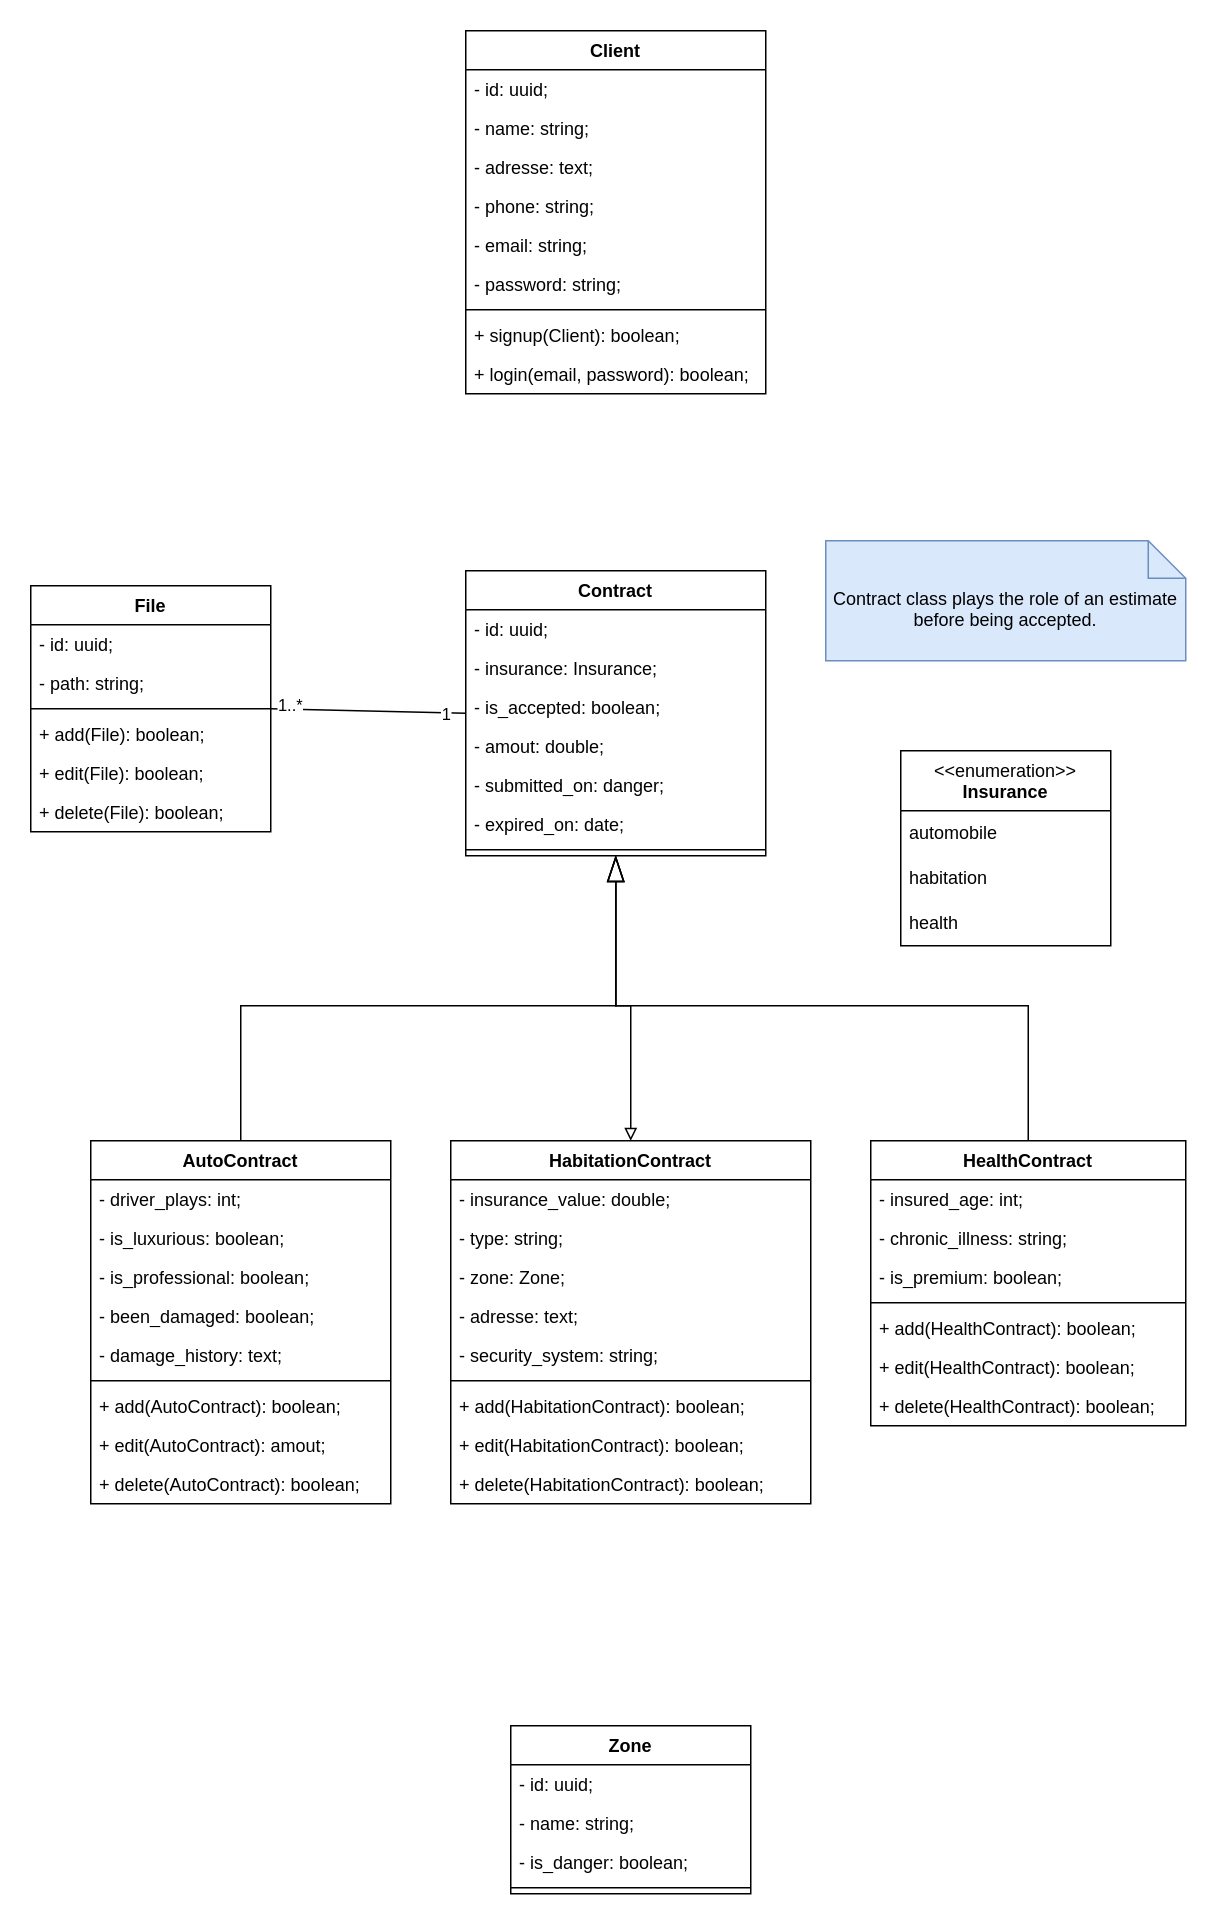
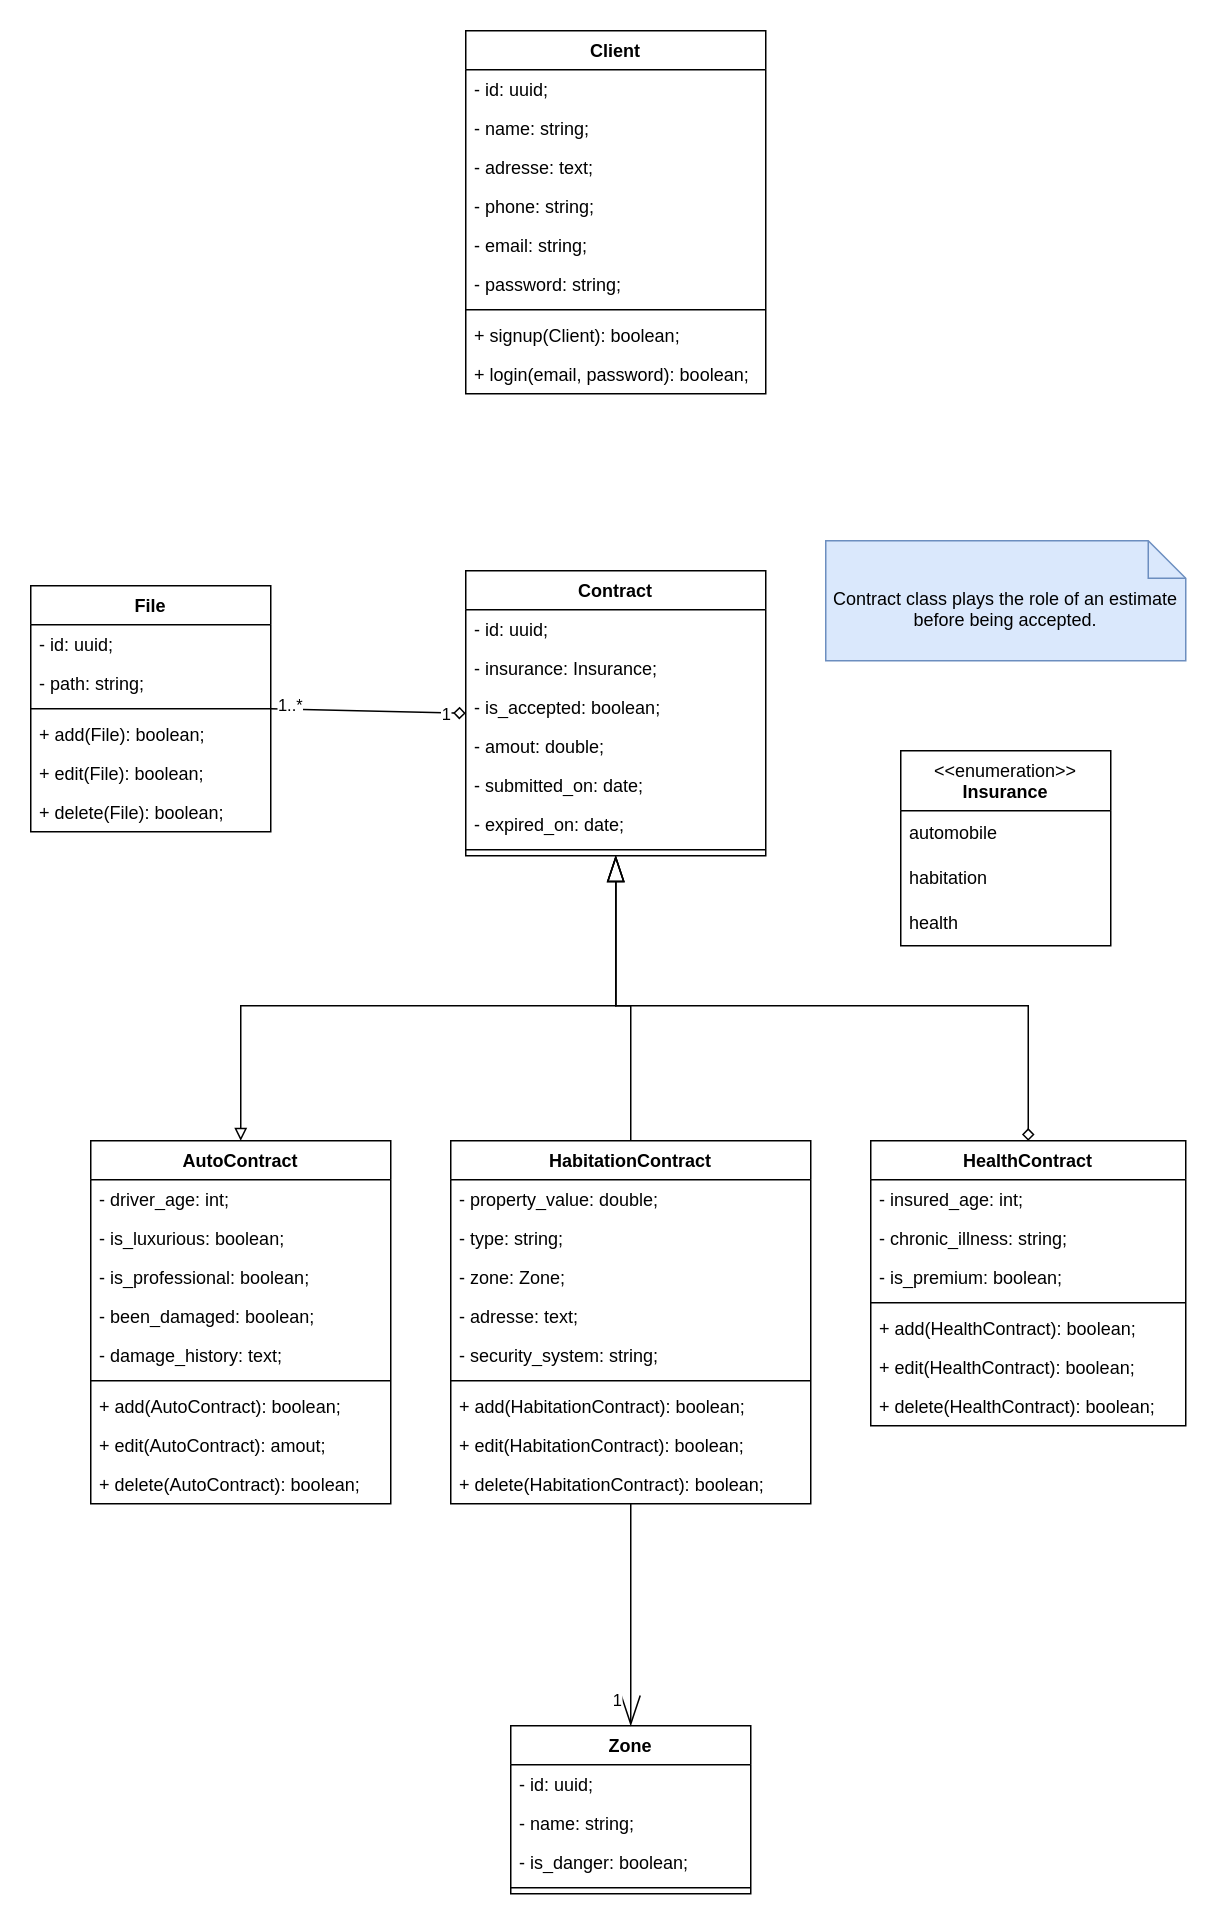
edge "File" -- "Contract": arrowhead none -> diamond
node "- submitted_on: danger;": label "- submitted_on: danger;" -> "- submitted_on: date;"
edge "Contract" -- "HabitationContract": arrowhead block -> none
edge "AutoContract" -> "Contract": arrowhead none -> block
edge "HealthContract" -> "Contract": arrowhead none -> diamond
node "- driver_plays: int;": label "- driver_plays: int;" -> "- driver_age: int;"
node "- insurance_value: double;": label "- insurance_value: double;" -> "- property_value: double;"
edge "HabitationContract" -> "Zone": added, label "1"
